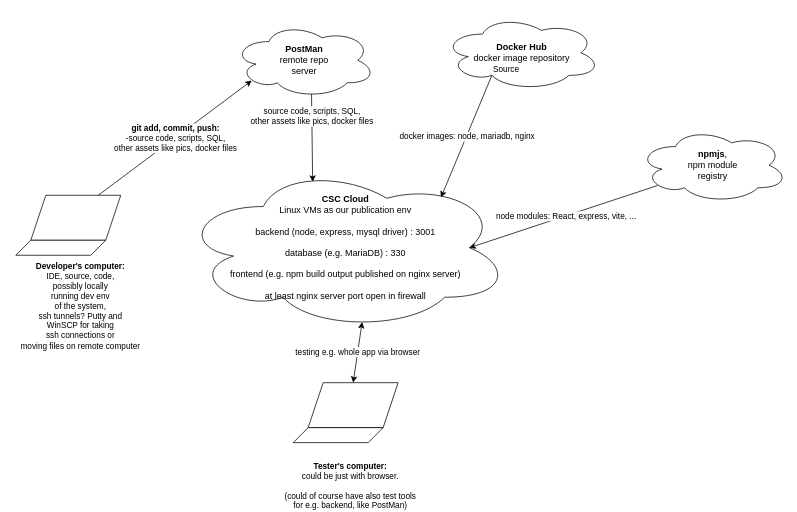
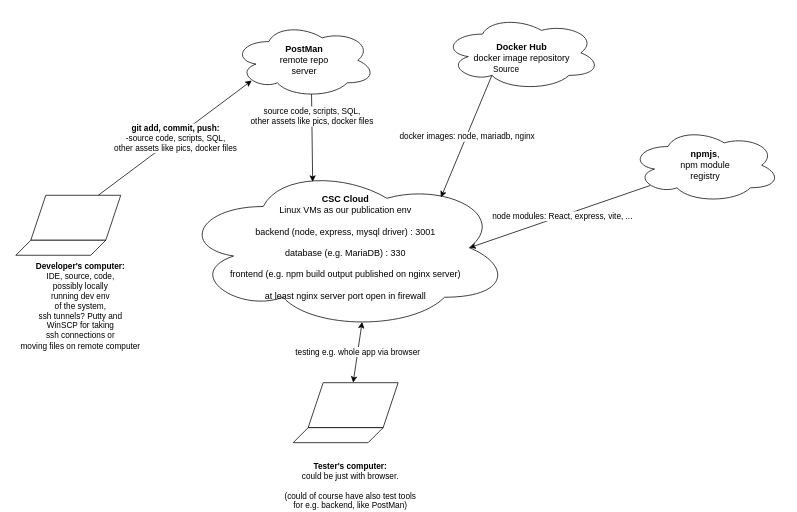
node "npmjs, npm module registry": moved (713, 165) -> (705, 165)
